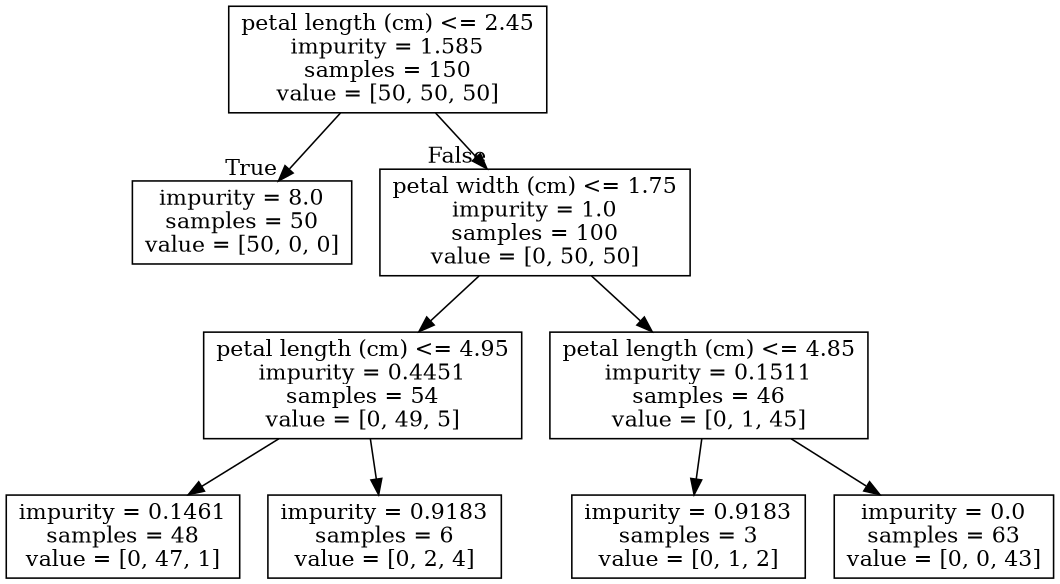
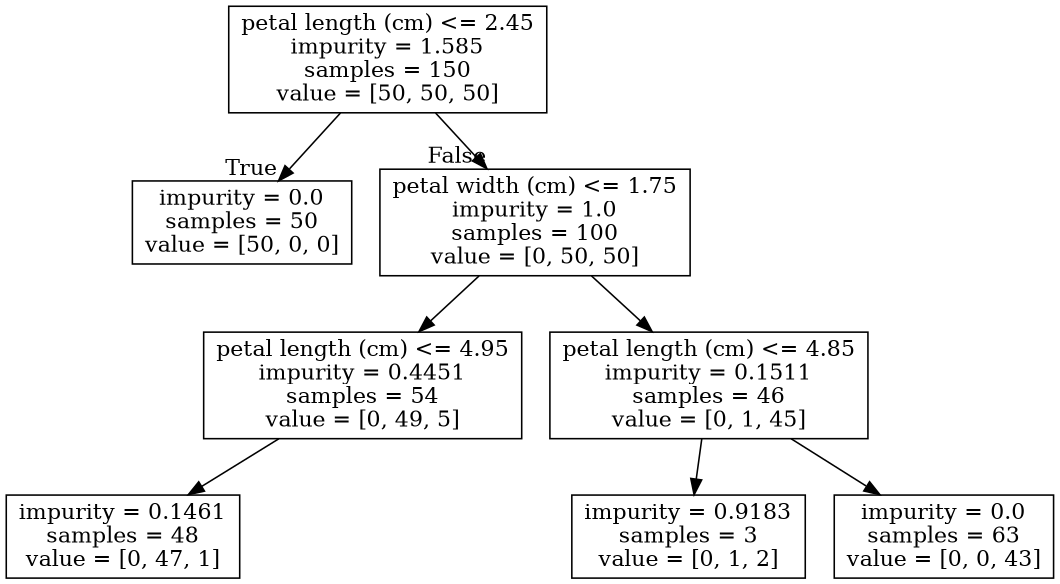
node "impurity = 8.0 samples = 50 value = [50, 0, 0]": label "impurity = 8.0 samples = 50 value = [50, 0, 0]" -> "impurity = 0.0 samples = 50 value = [50, 0, 0]"
node "impurity = 0.9183 samples = 6 value = [0, 2, 4]": removed
